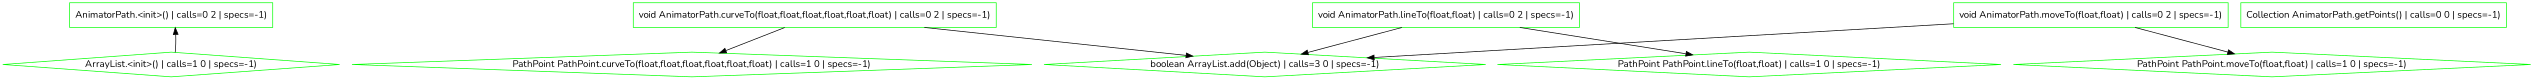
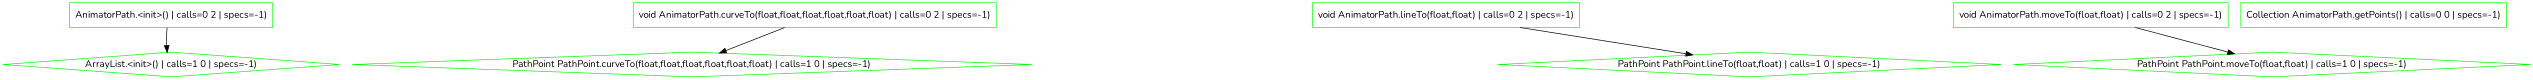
edge "ArrayList.<init>() | calls=1 0 | specs=-1)" -> "AnimatorPath.<init>() | calls=0 2 | specs=-1)": reversed
node "boolean ArrayList.add(Object) | calls=3 0 | specs=-1)": removed
